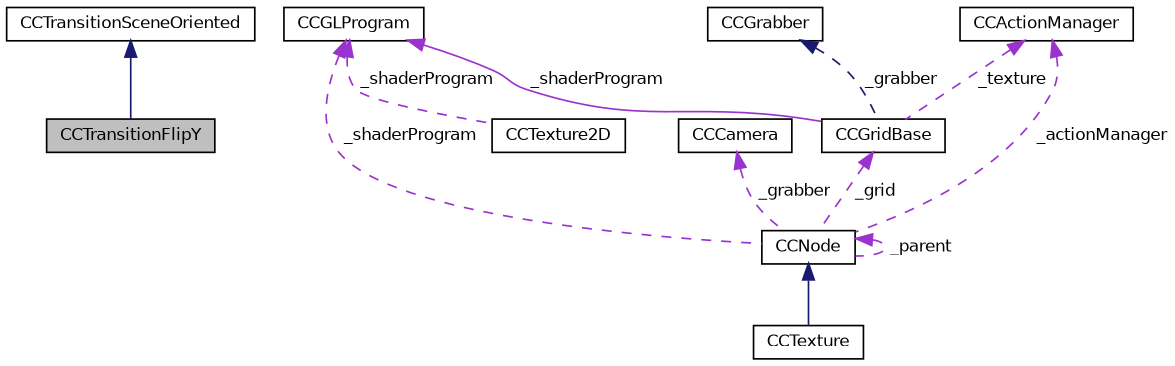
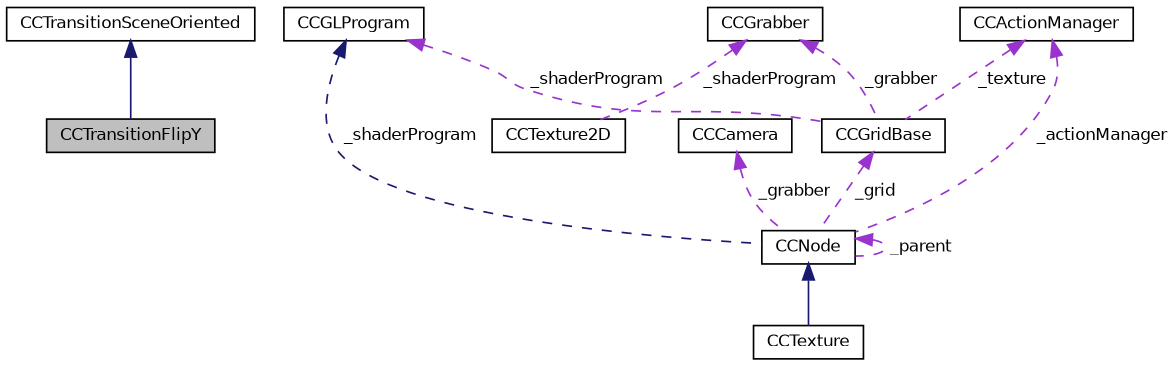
edge "CCGridBase" -> "CCGrabber": color midnightblue -> darkorchid3
edge "CCTexture2D" -> "CCGLProgram": now "CCTexture2D" -> "CCGrabber"
edge "CCGridBase" -> "CCGLProgram": style solid -> dashed
edge "CCNode" -> "CCGLProgram": color darkorchid3 -> midnightblue
